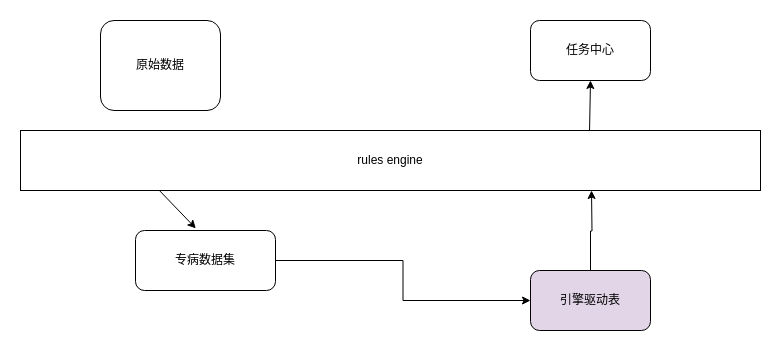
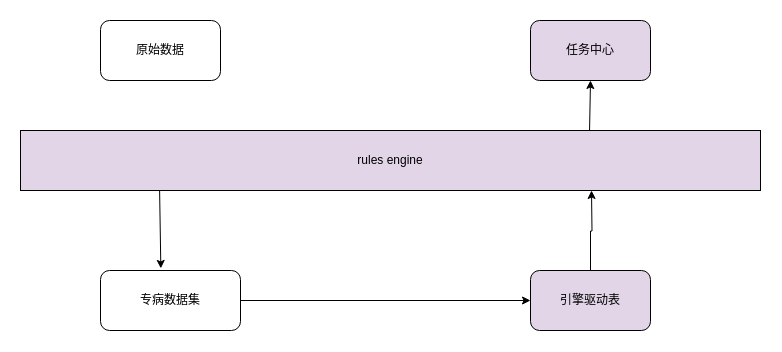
node "任务中心": fillcolor #ffffff -> #e1d5e7
node "原始数据": size 120x90 -> 120x60
node "rules engine": fillcolor #ffffff -> #e1d5e7
node "专病数据集": moved (206, 261) -> (171, 301)
